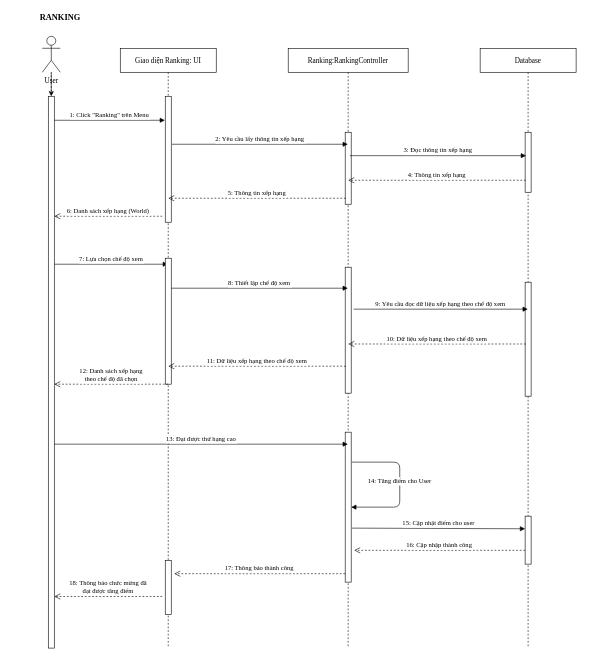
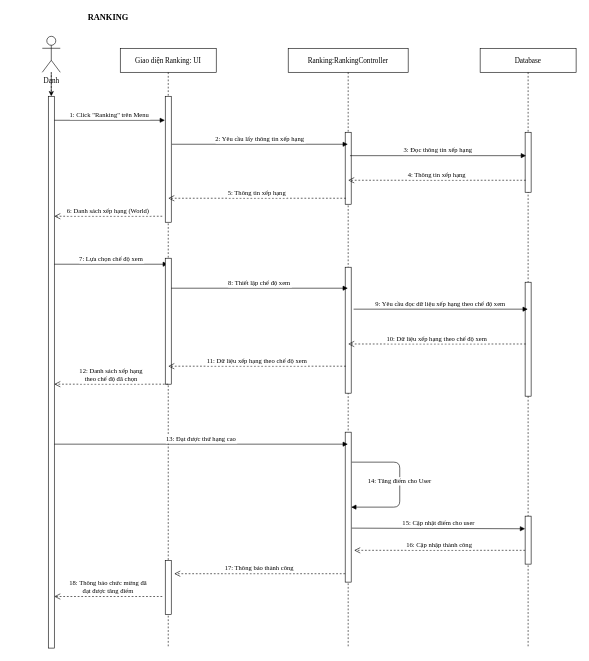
node "RANKING": moved (60, 18) -> (108, 18)
node "User": label "User" -> "Danh"
